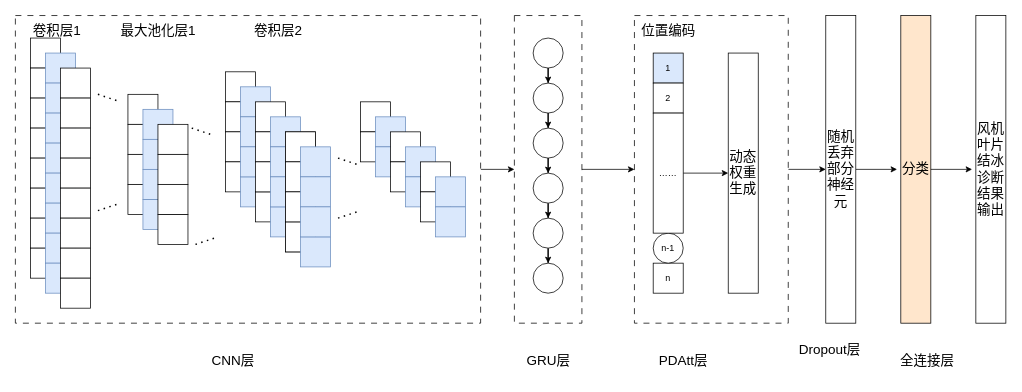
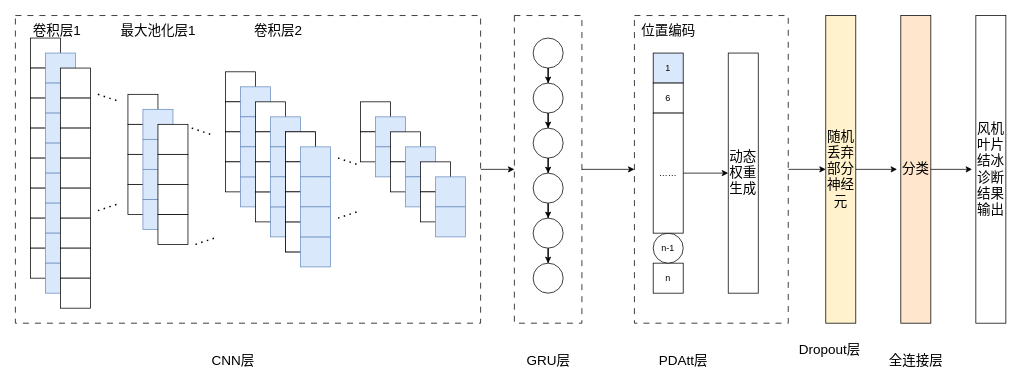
node "2": label "2" -> "6"
node "随机丢弃部分神经元": fillcolor #ffffff -> #fff2cc
node "全连接层": moved (927, 360) -> (915, 360)
